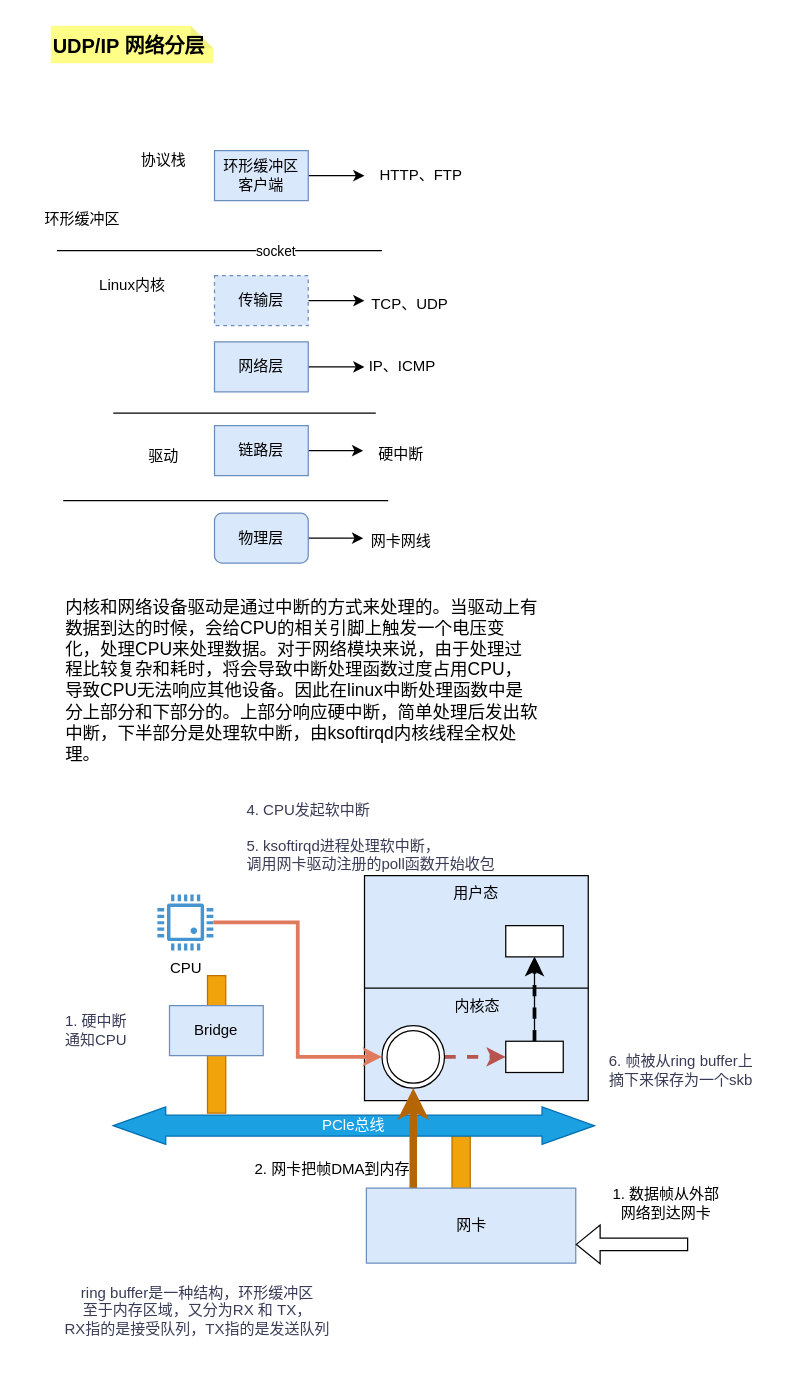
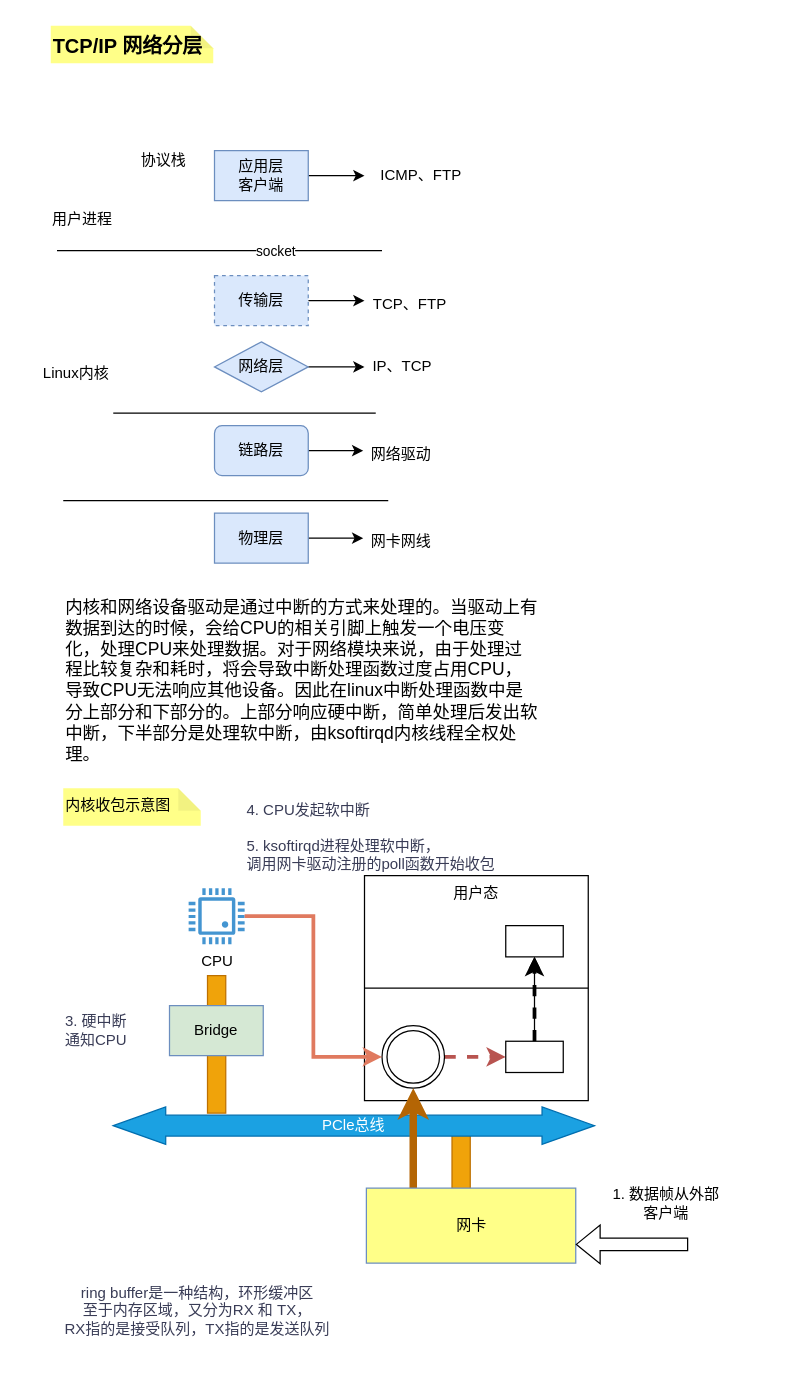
node "UDP/IP 网络分层": label "UDP/IP 网络分层" -> "TCP/IP 网络分层"
node "环形缓冲区 客户端": label "环形缓冲区 客户端" -> "应用层 客户端"
node "HTTP、FTP": label "HTTP、FTP" -> "ICMP、FTP"
node "环形缓冲区": label "环形缓冲区" -> "用户进程"
node "Linux内核": moved (132, 286) -> (76, 373)
node "TCP、UDP": label "TCP、UDP" -> "TCP、FTP"
node "网络层": shape rectangle -> diamond
node "IP、ICMP": label "IP、ICMP" -> "IP、TCP"
node "链路层": shape rectangle -> rounded rectangle
node "硬中断": label "硬中断" -> "网络驱动"
node "驱动": removed
node "物理层": shape rounded rectangle -> rectangle
node "内核收包示意图": added
node "CPU": moved (185, 922) -> (217, 916)
node "用户态": fillcolor #dae8fc -> #ffffff
node "内核态": removed
node "1. 硬中断 通知CPU": label "1. 硬中断 通知CPU" -> "3. 硬中断 通知CPU"
node "Bridge": fillcolor #dae8fc -> #d5e8d4
node "6. 帧被从ring buffer上 摘下来保存为一个skb": removed
node "2. 网卡把帧DMA到内存": removed
node "1. 数据帧从外部 网络到达网卡": label "1. 数据帧从外部 网络到达网卡" -> "1. 数据帧从外部 客户端"
node "网卡": fillcolor #dae8fc -> #ffff88
